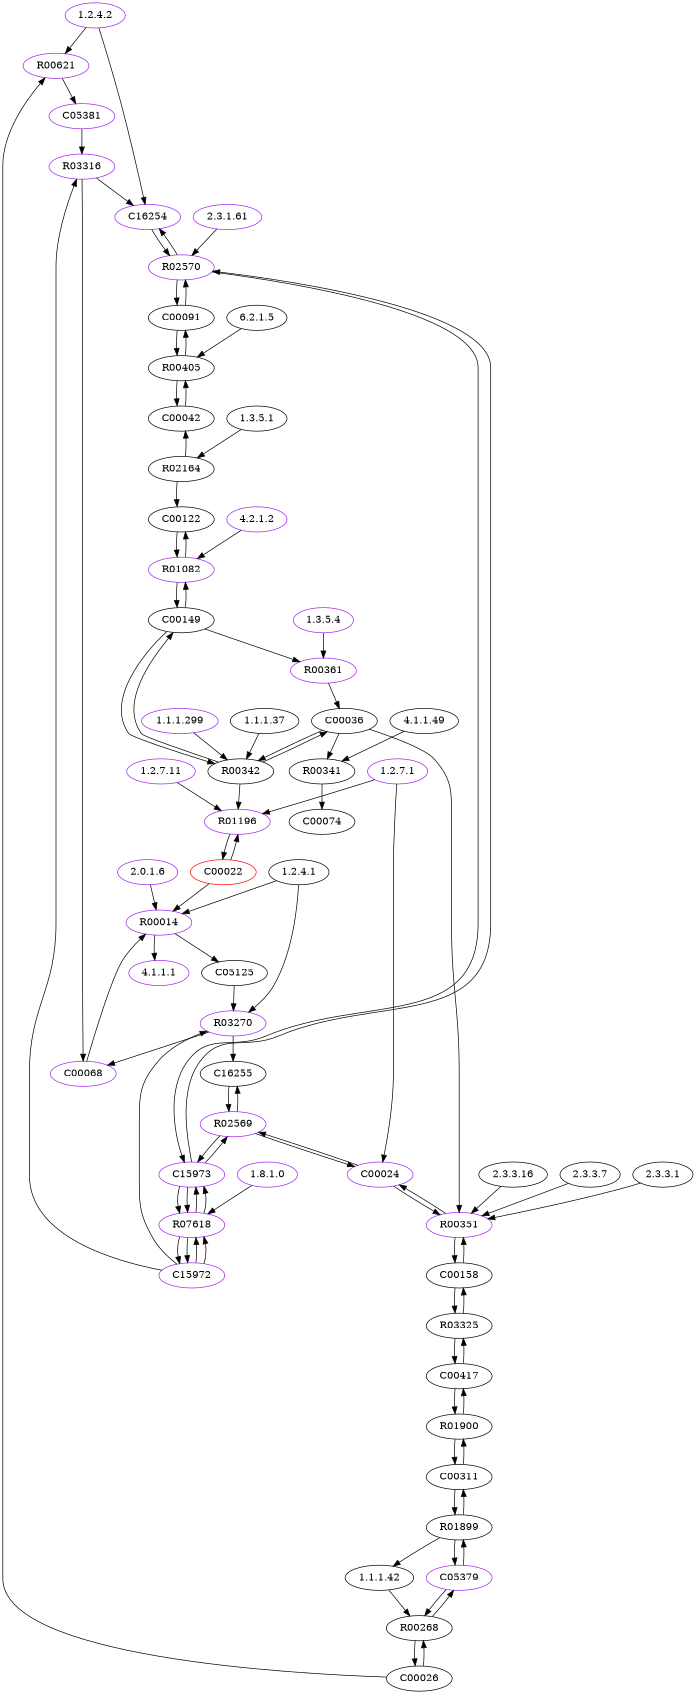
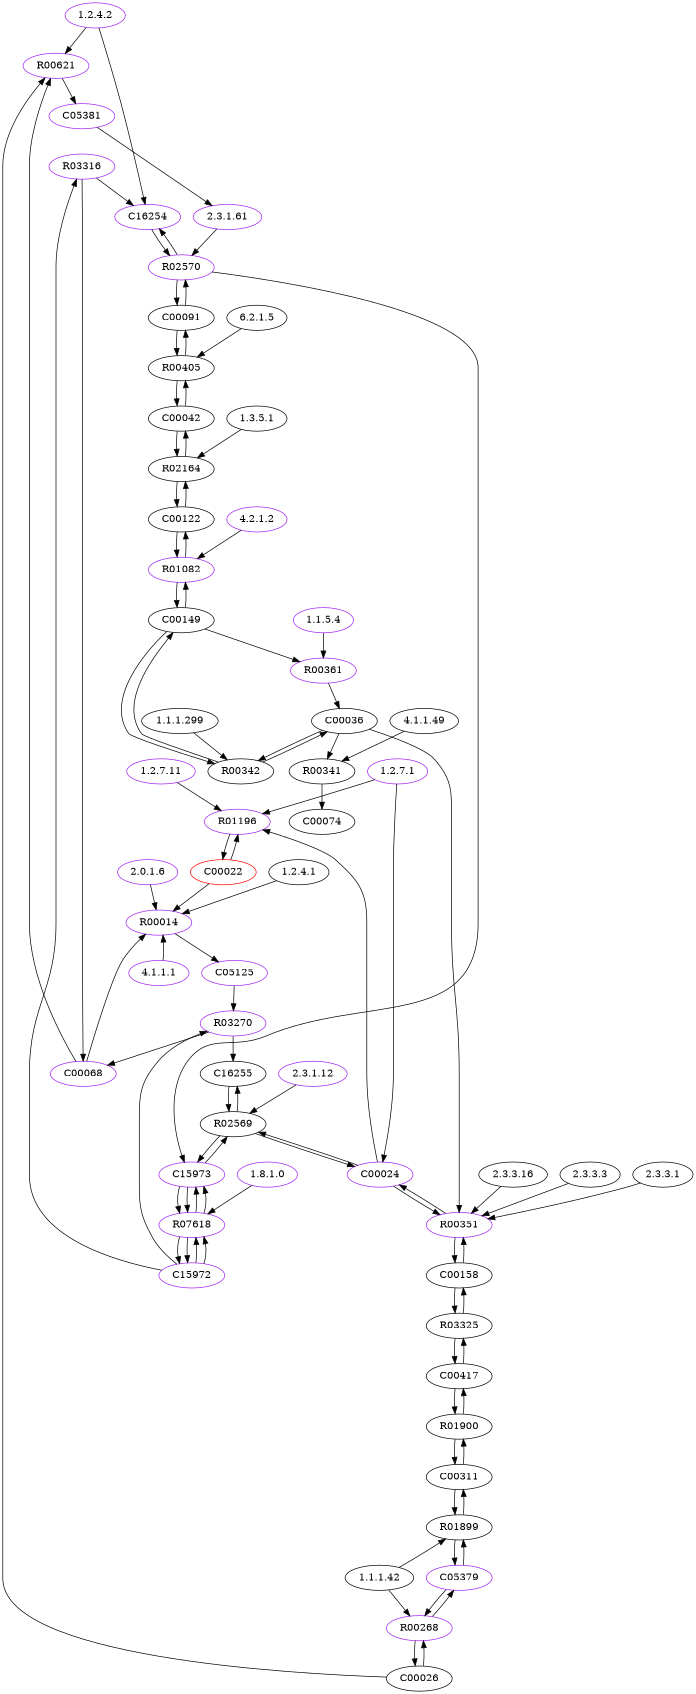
edge "C05381" -> "R03316": now "C05381" -> "2.3.1.61"
edge "C00042" -> "R02164": added
edge "C00122" -> "R02164": added
edge "C00068" -> "R00621": added
node "1.3.5.4": label "1.3.5.4" -> "1.1.5.4"
node "1.1.1.299": color purple -> black
node "1.1.1.37": removed
edge "C15973" -> "R02570": removed
edge "R00342" -> "R01196": now "C00024" -> "R01196"
edge "R00014" -> "4.1.1.1": reversed
edge "1.2.4.1" -> "R03270": removed
node "C05125": color black -> purple
node "2.3.1.12": added
node "R02569": color purple -> black
node "2.3.3.7": label "2.3.3.7" -> "2.3.3.3"
edge "R01899" -> "1.1.1.42": reversed
node "R00268": color black -> purple
